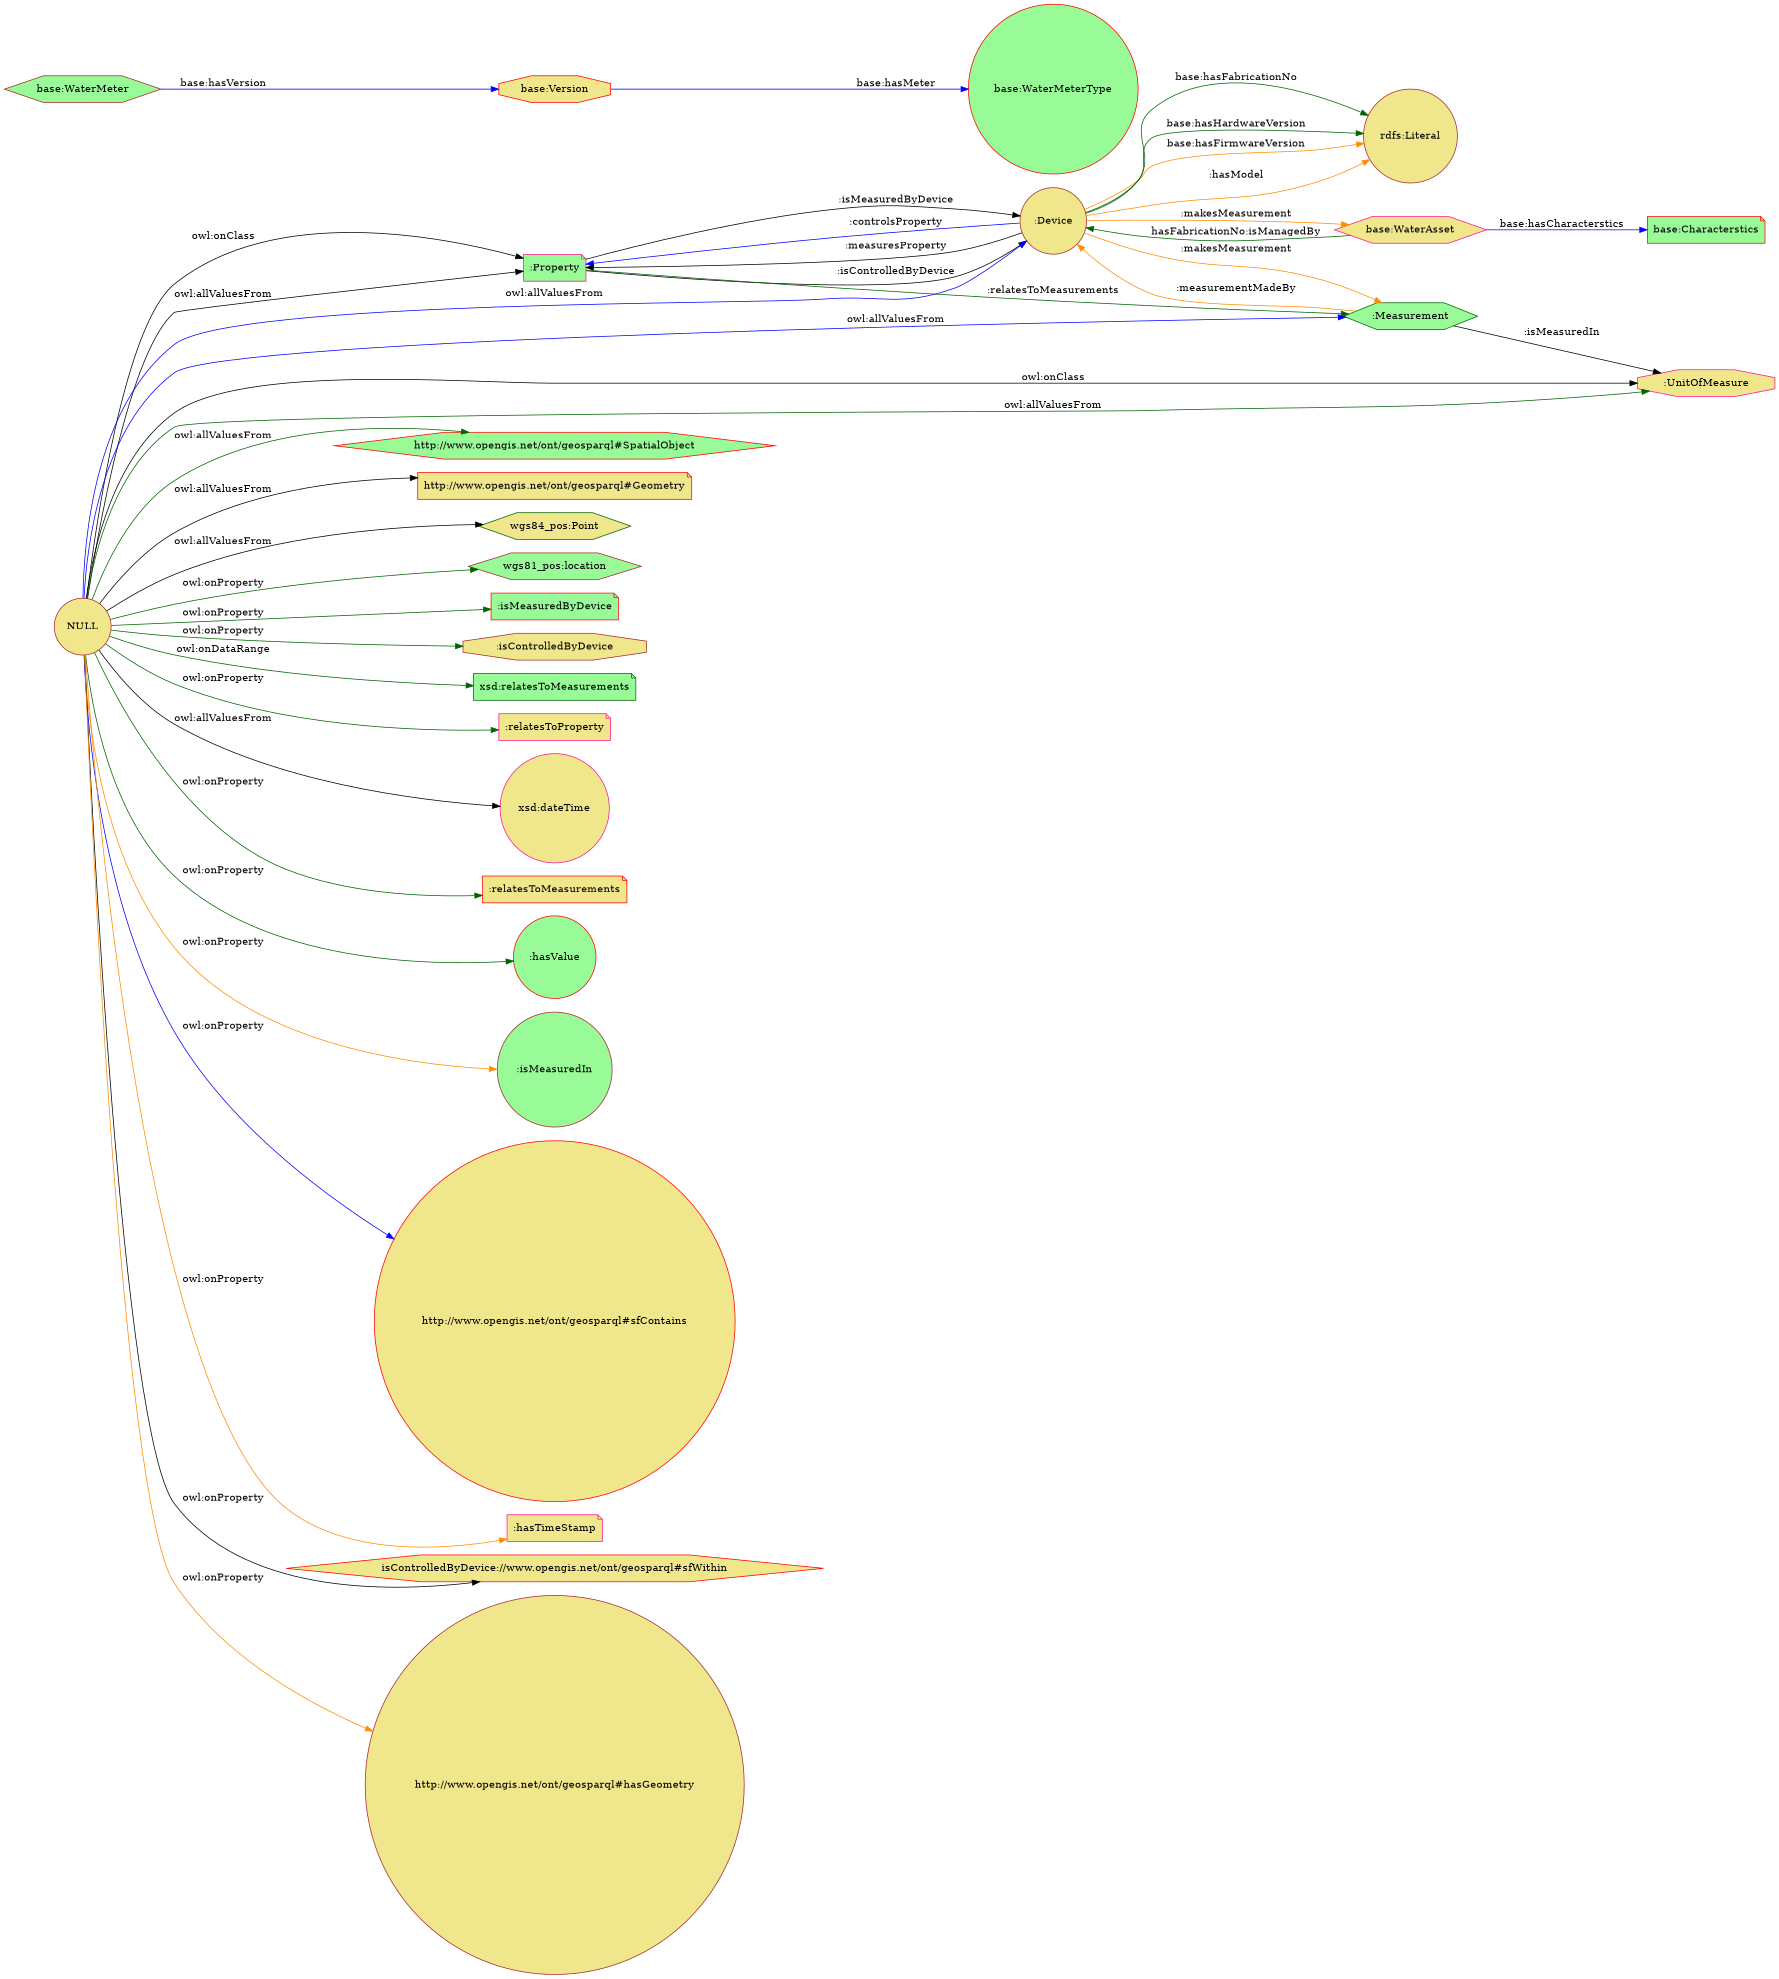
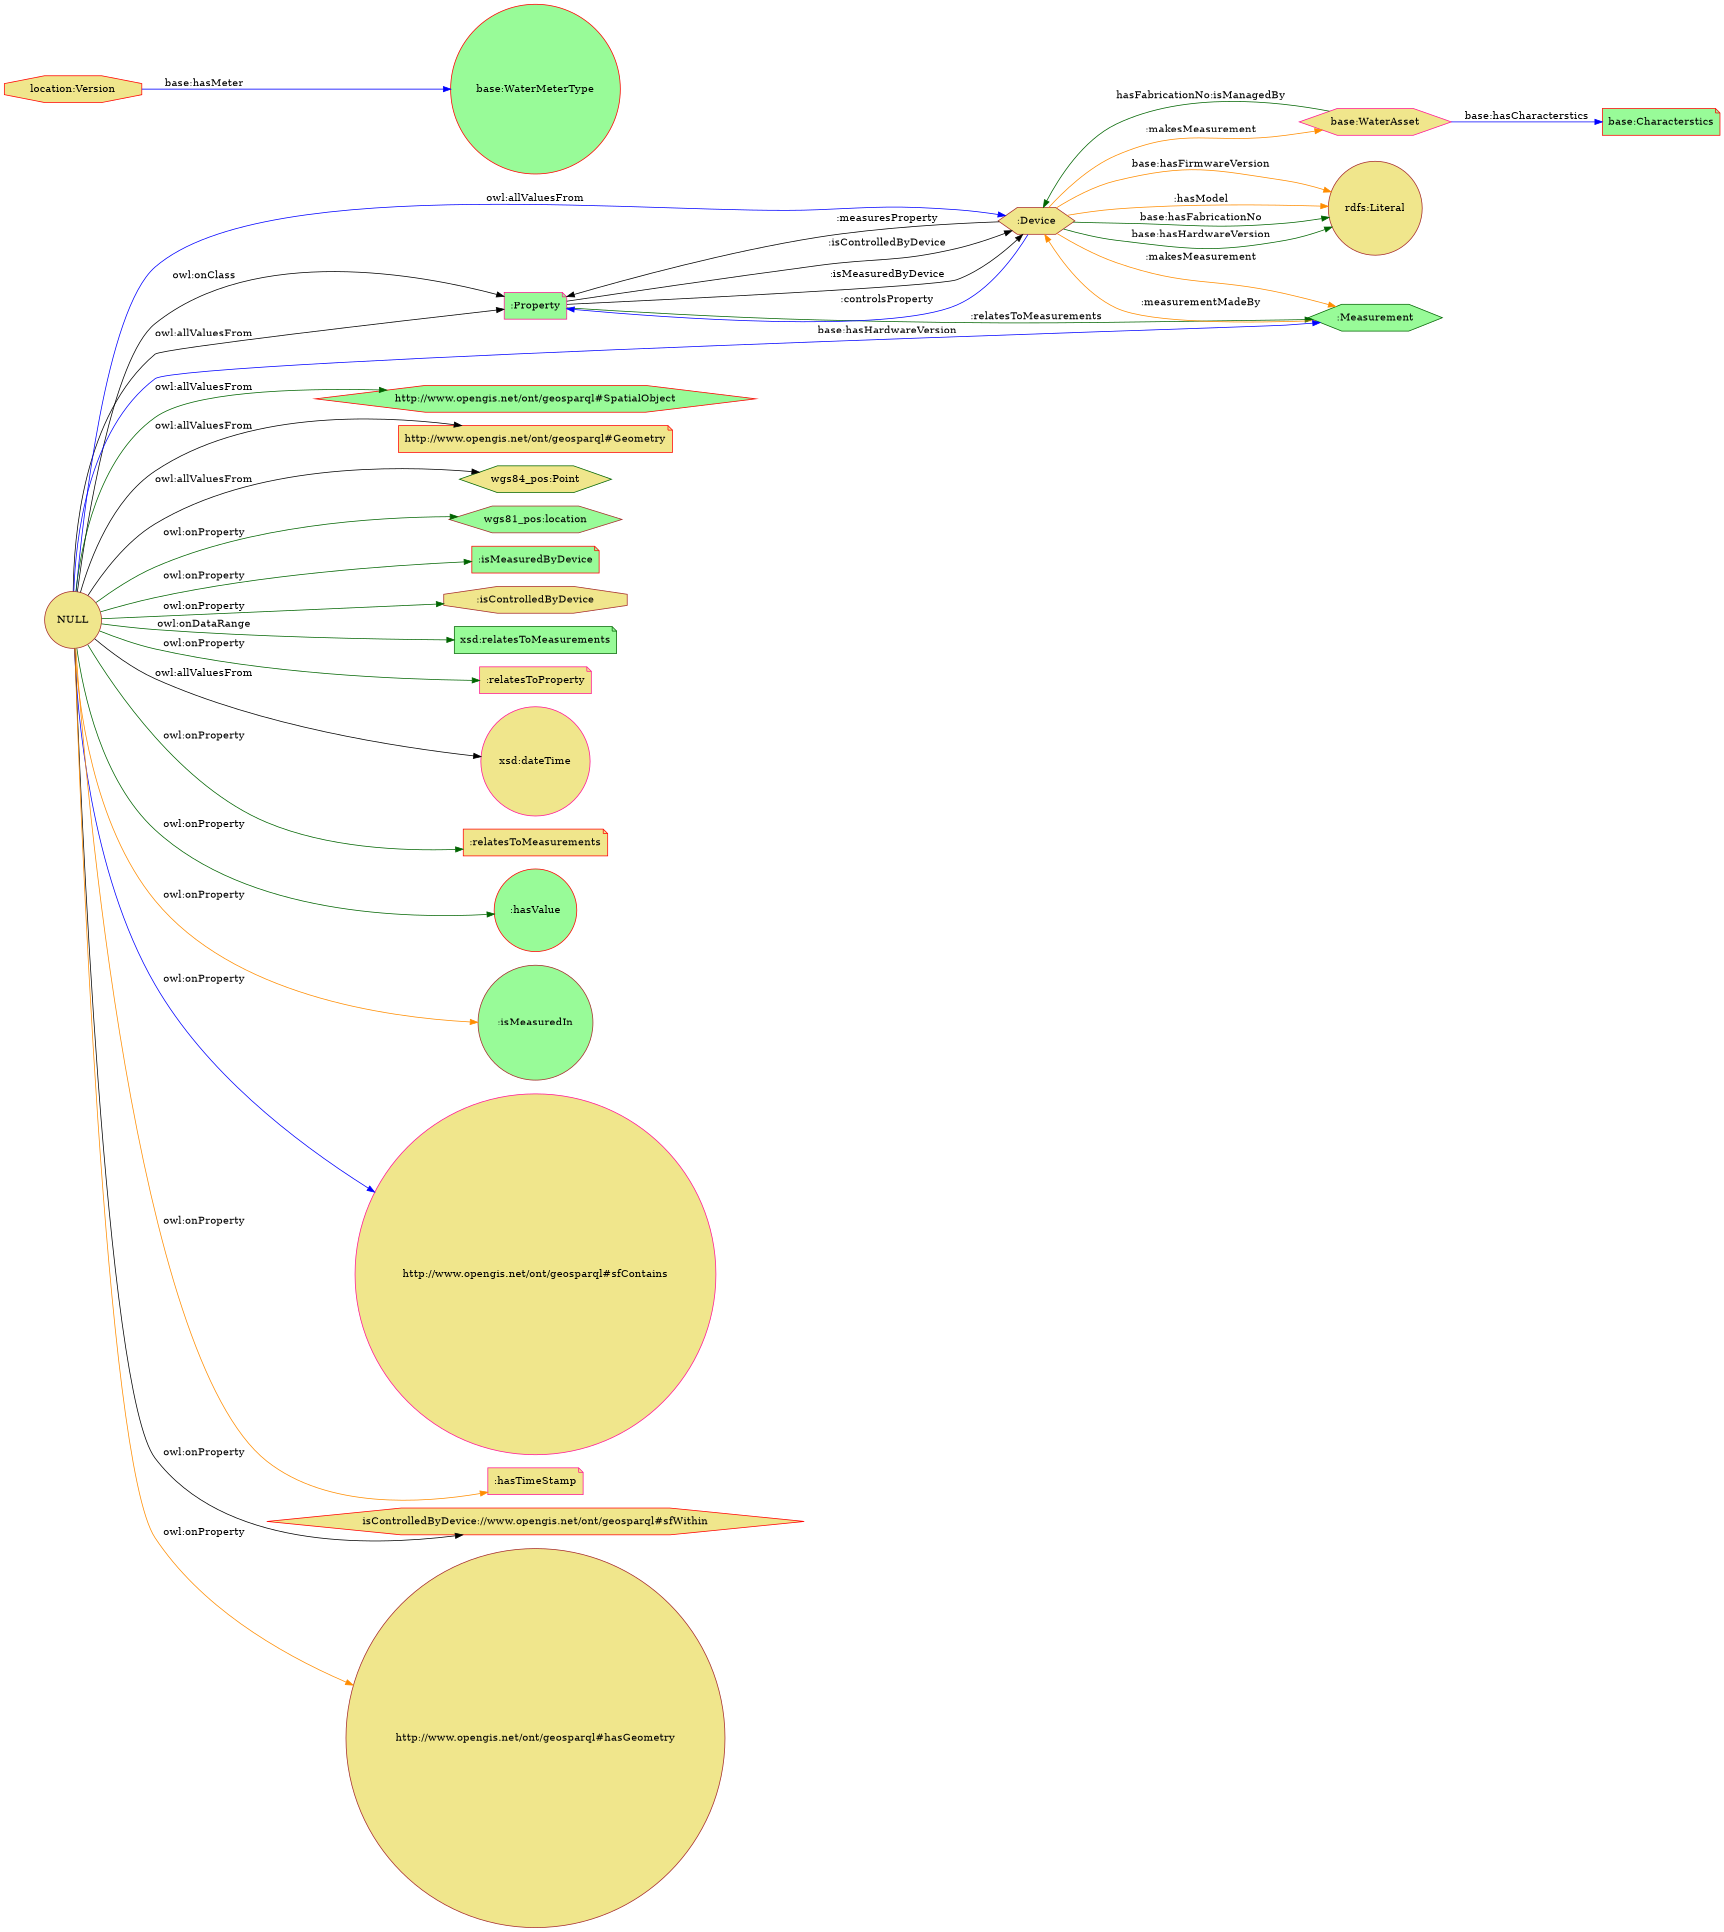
node "base:WaterMeter": removed
node "base:Version": label "base:Version" -> "location:Version"
node ":Device": shape circle -> hexagon
edge "NULL" -> ":Measurement": label "owl:allValuesFrom" -> "base:hasHardwareVersion"
node ":UnitOfMeasure": removed
node "http://www.opengis.net/ont/geosparql#sfContains": color red -> deeppink
